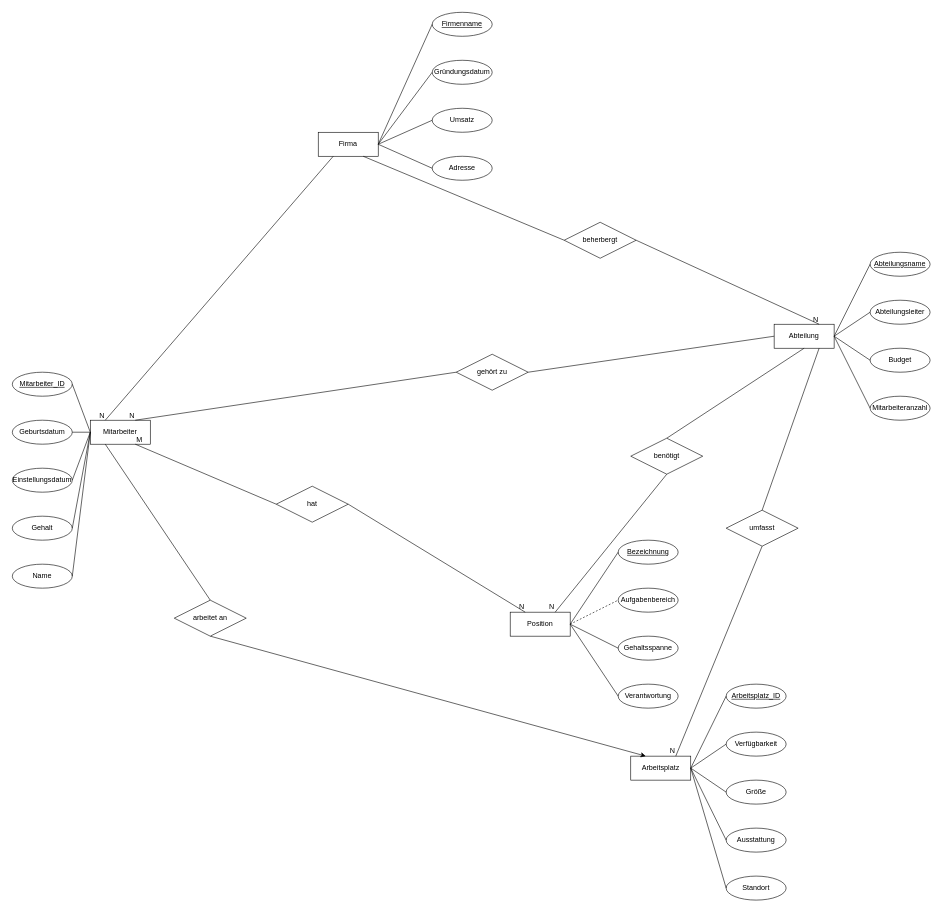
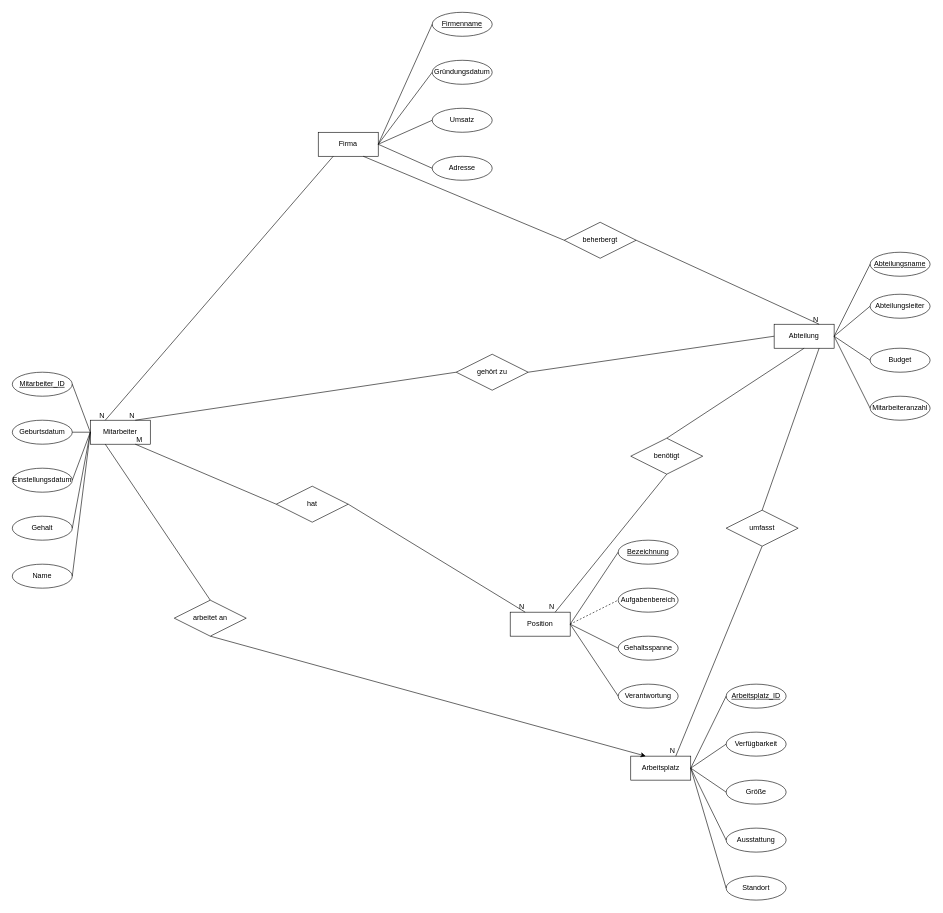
node "Abteilungsleiter": moved (900, 312) -> (900, 306)
